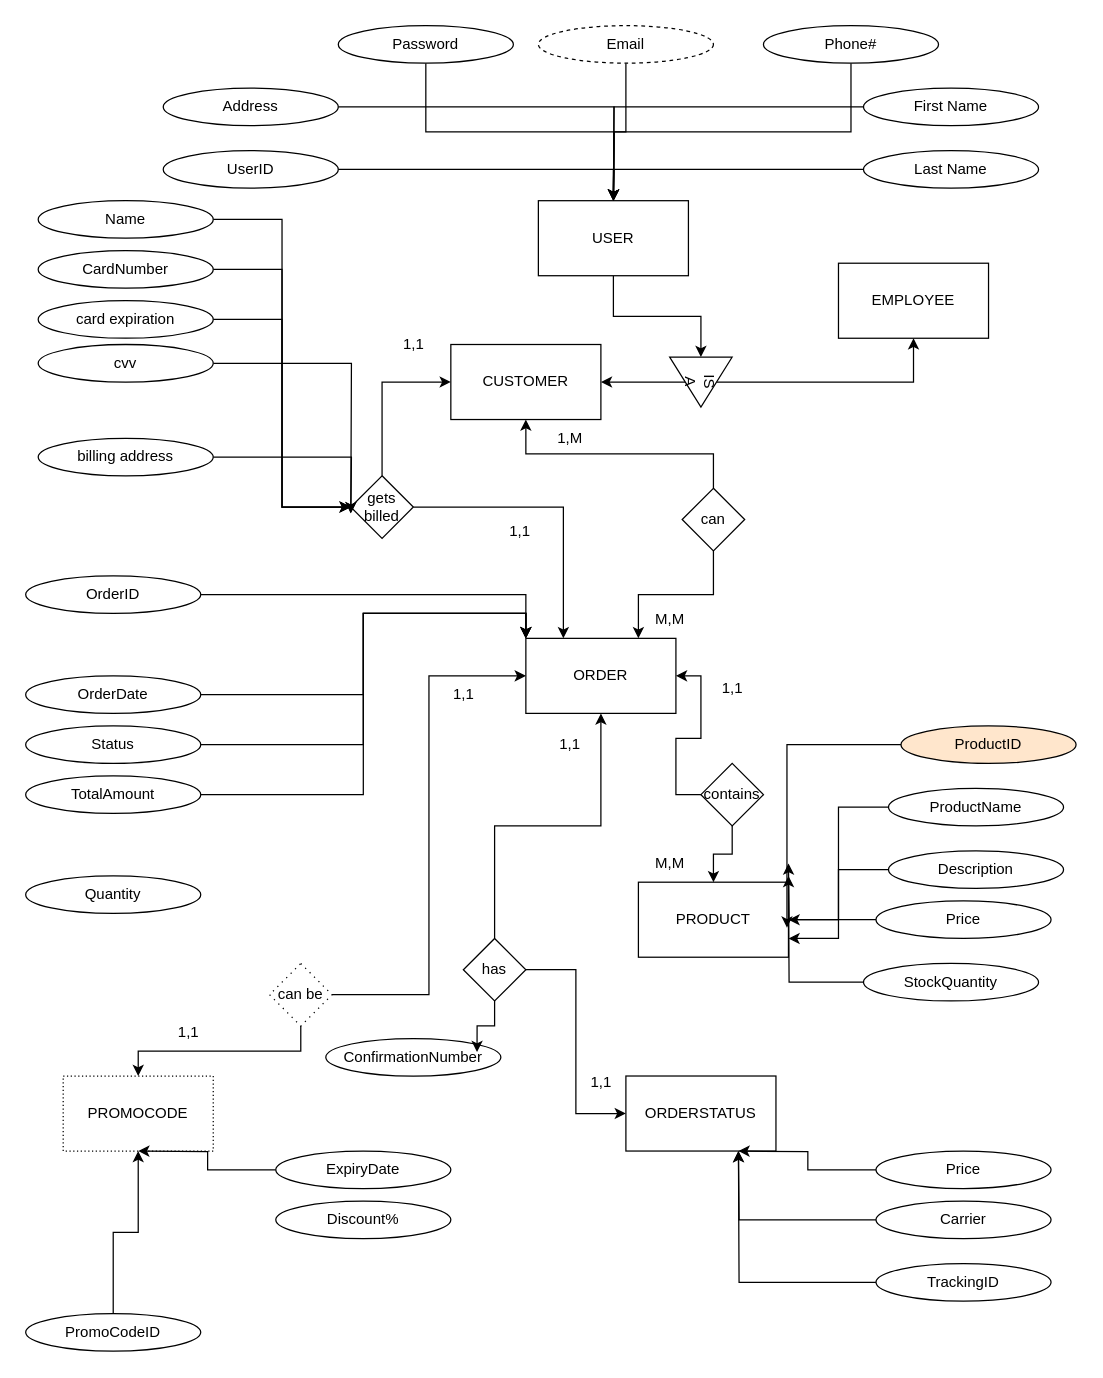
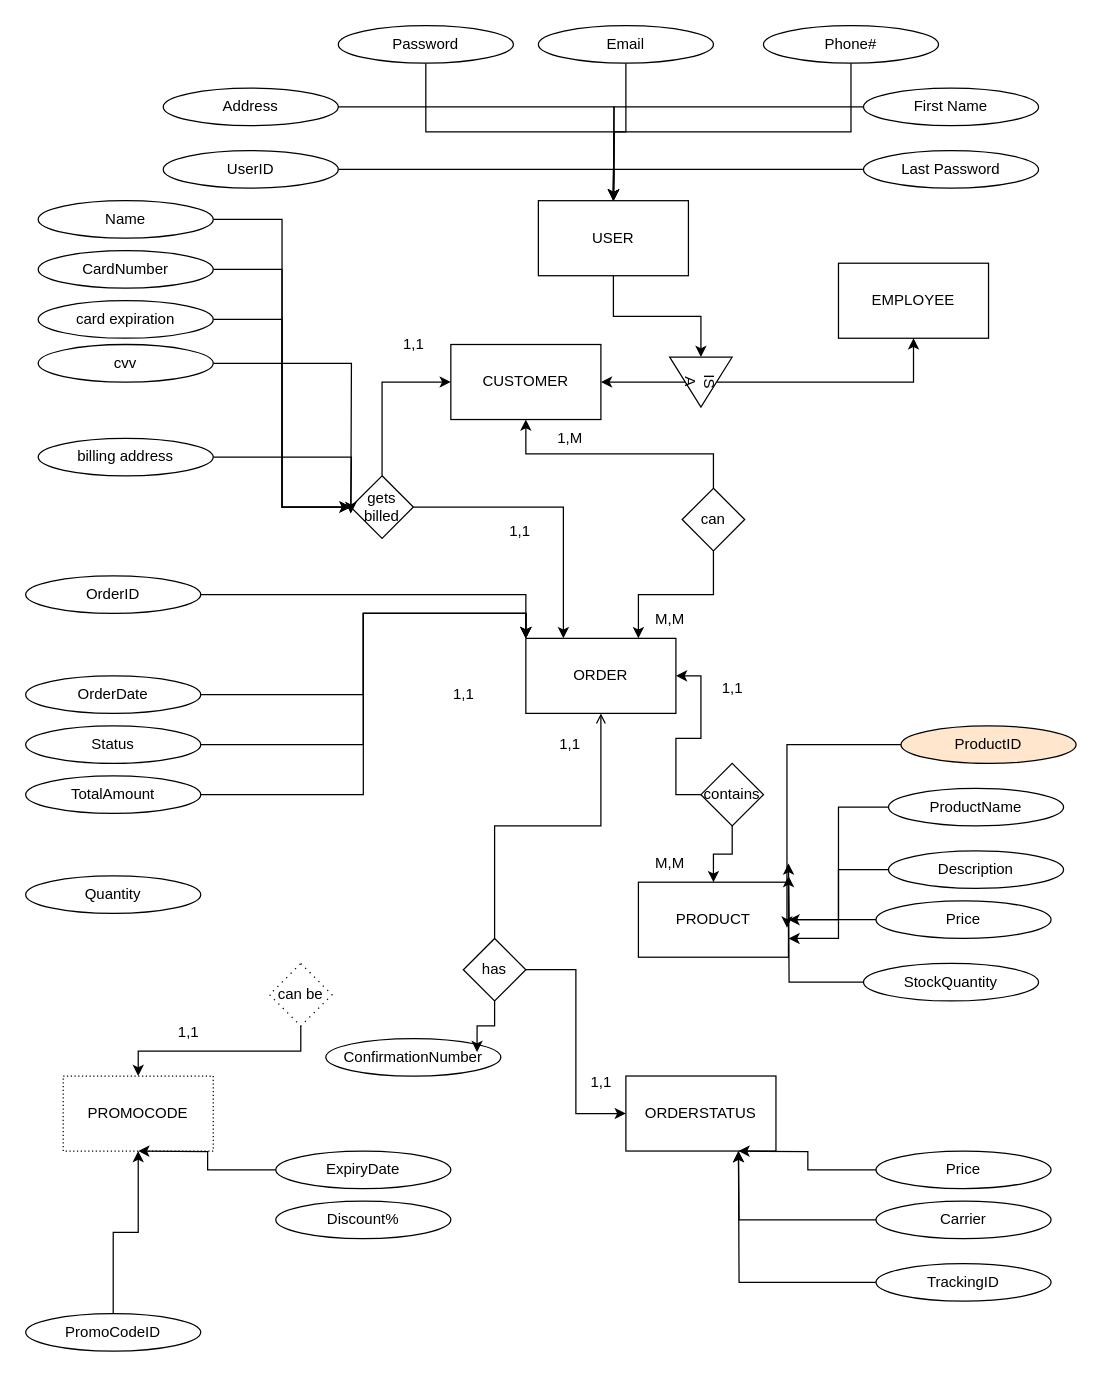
node "Email": style dashed -> solid
node "Last Name": label "Last Name" -> "Last Password"
edge "has" -> "ORDER": arrowhead classic -> open
edge "can be" -> "ORDER": removed
